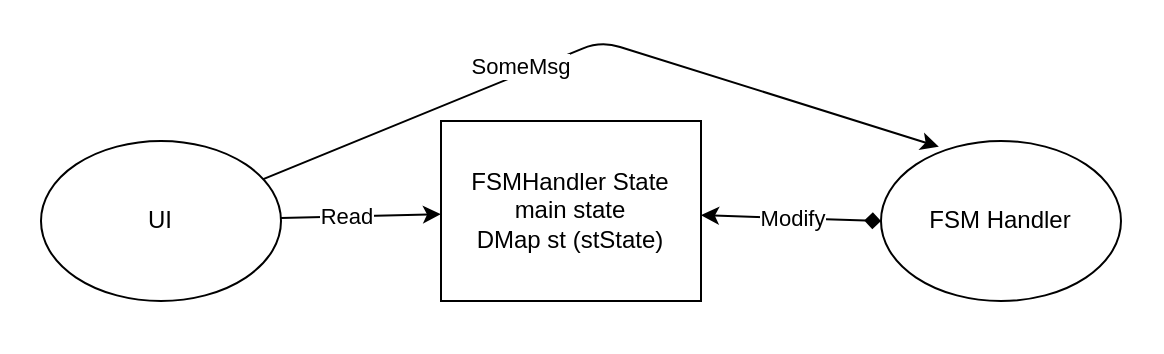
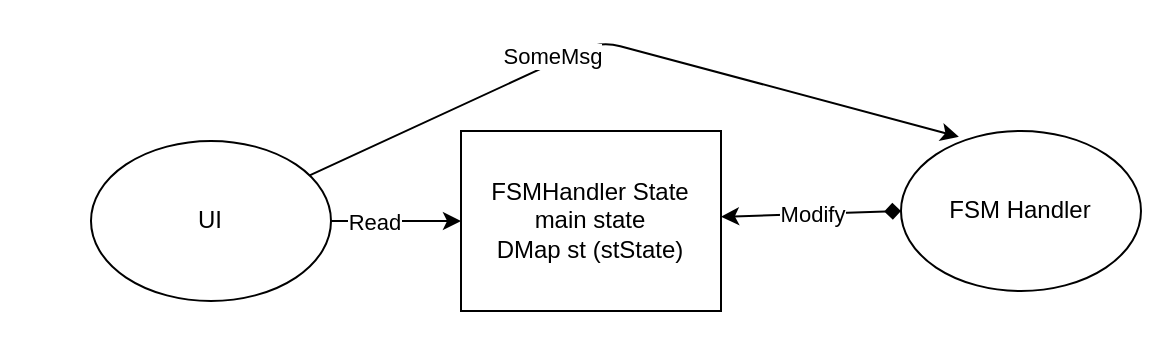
node "FSMHandler State main state DMap st (stState)": moved (571, 211) -> (591, 221)
node "UI": moved (161, 221) -> (211, 221)
node "FSM Handler": moved (1001, 221) -> (1021, 211)
